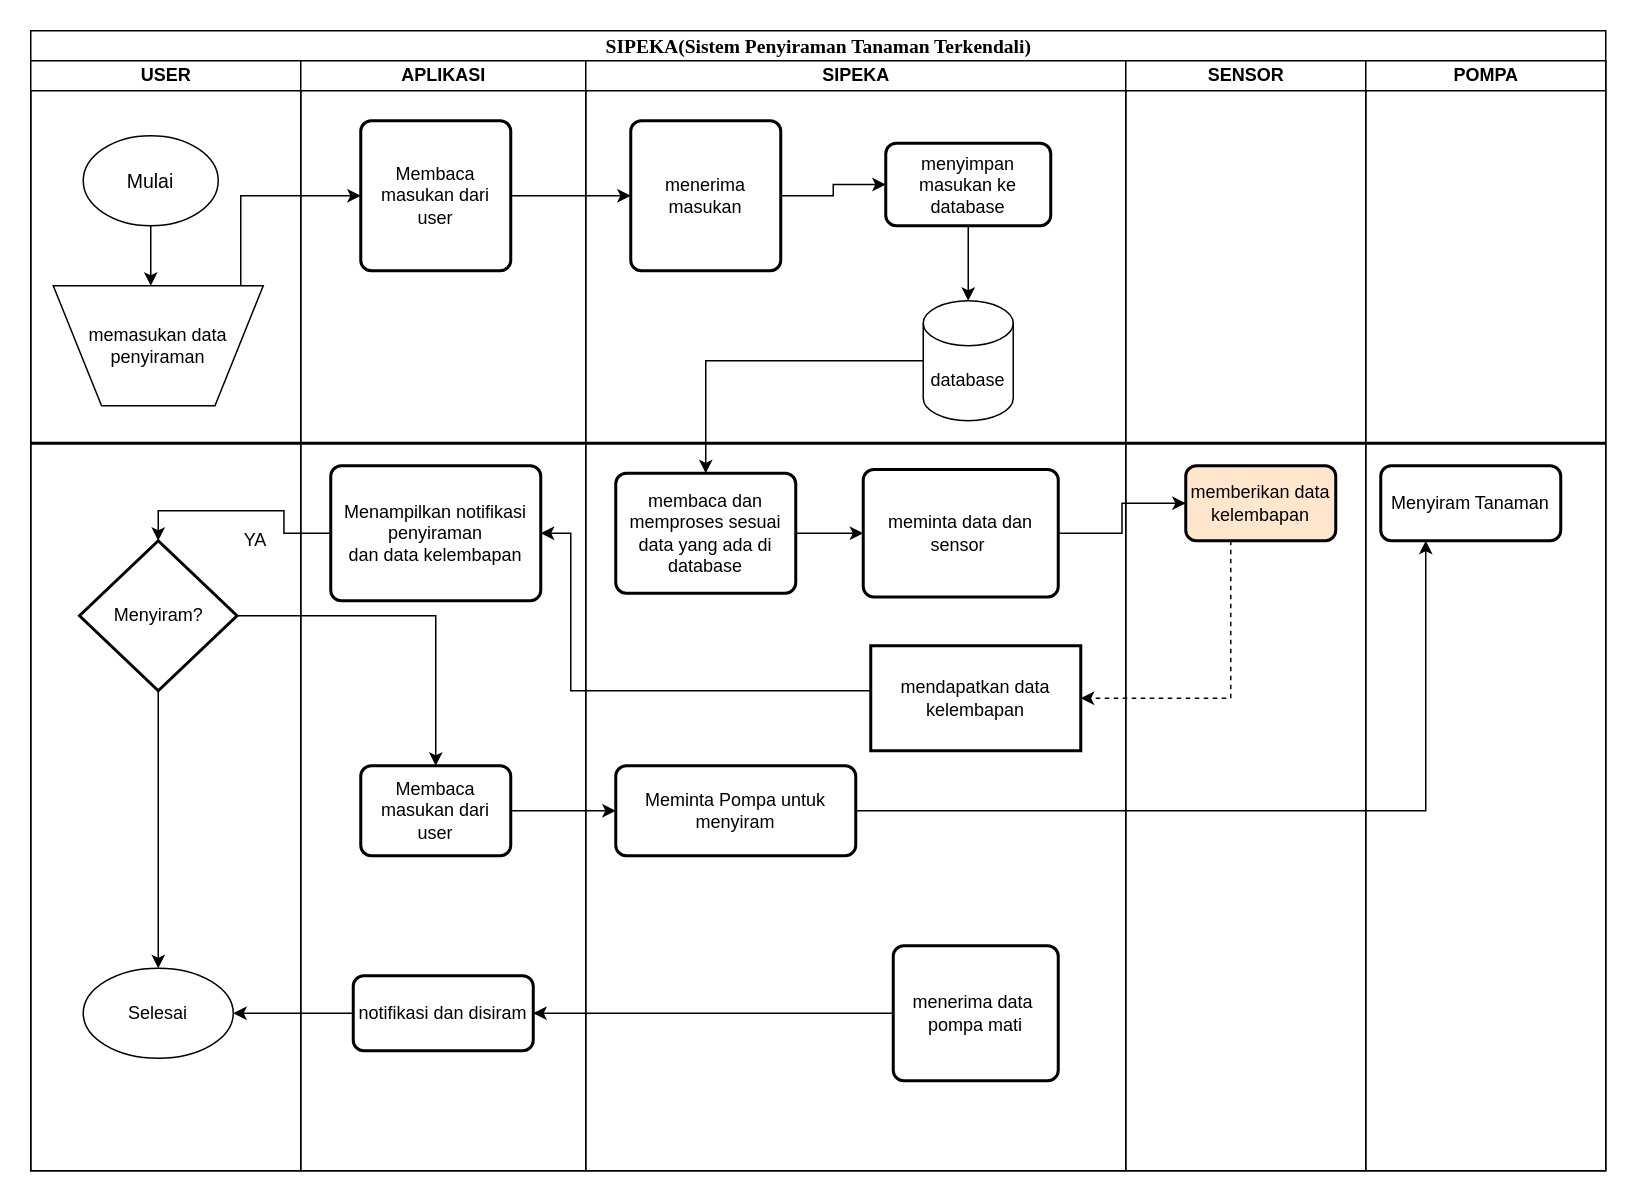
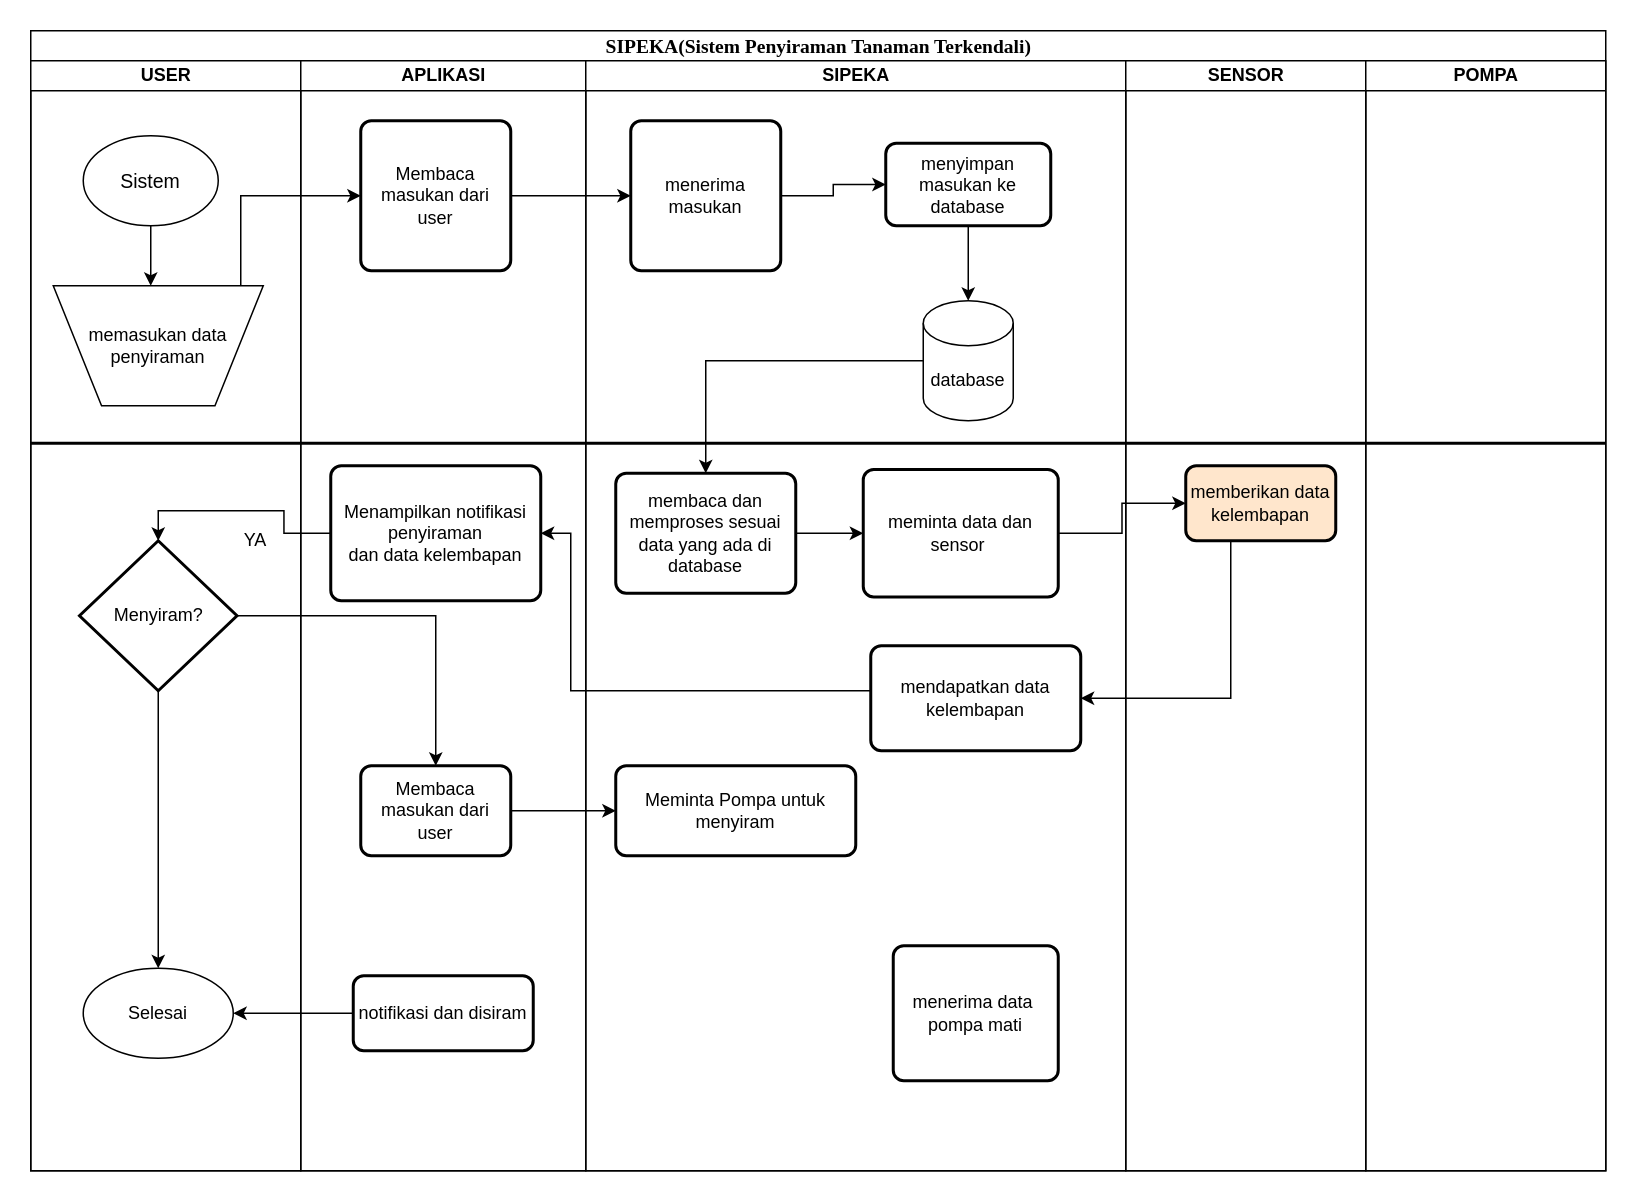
node "Mulai": label "Mulai" -> "Sistem"
node "Menyiram Tanaman": removed
edge "memberikan data kelembapan" -> "mendapatkan data kelembapan": style dashed -> solid
node "mendapatkan data kelembapan": shape rectangle -> rounded rectangle
edge "Meminta Pompa untuk menyiram" -> "Menyiram Tanaman": removed
edge "menerima data pompa mati" -> "notifikasi dan disiram": removed
